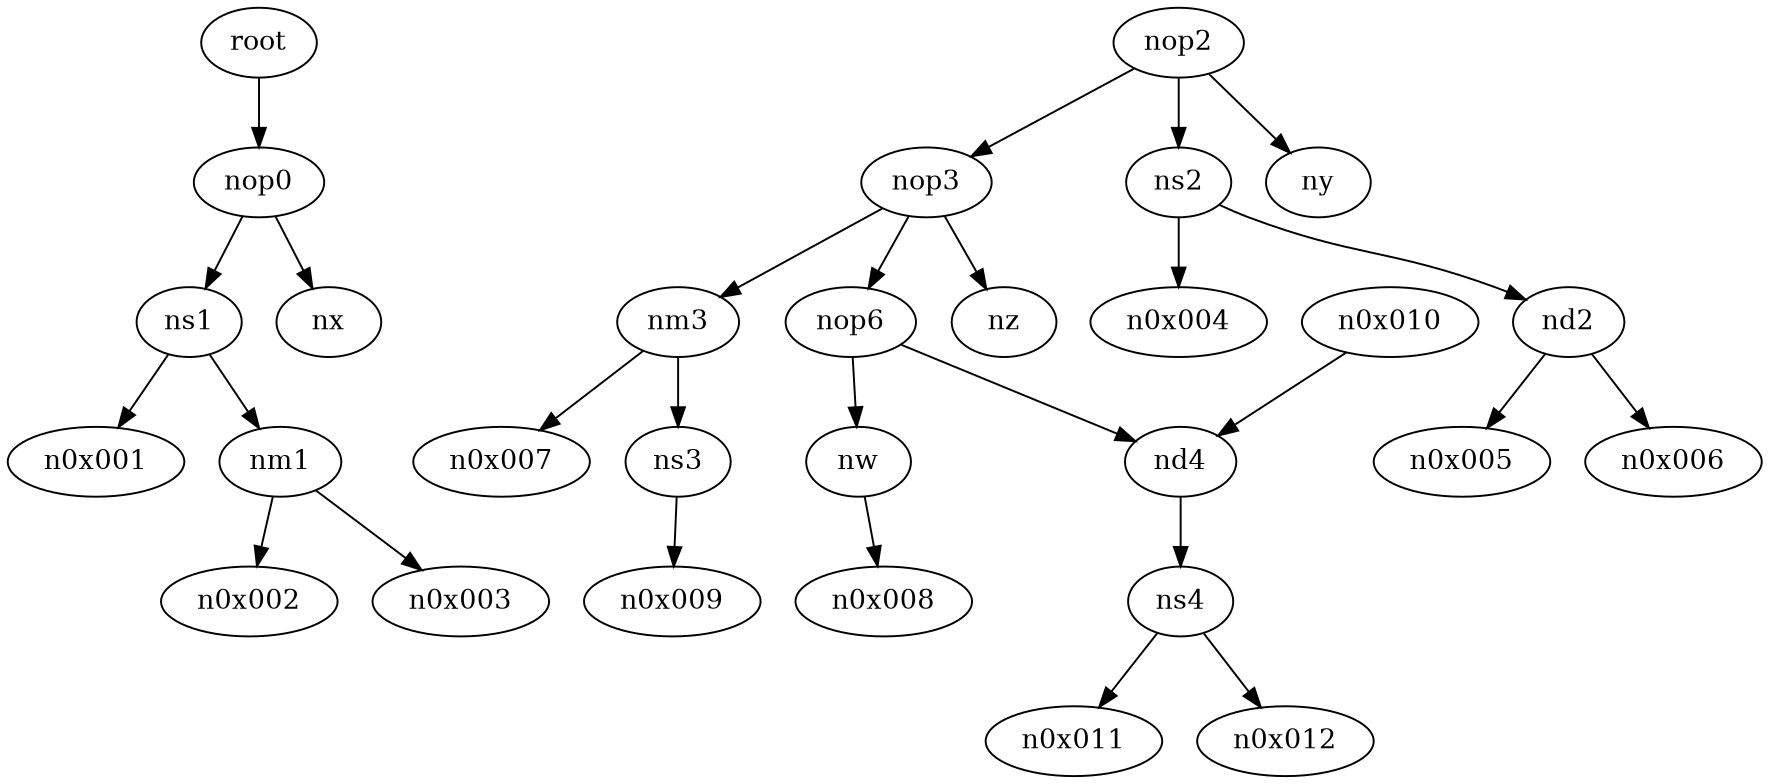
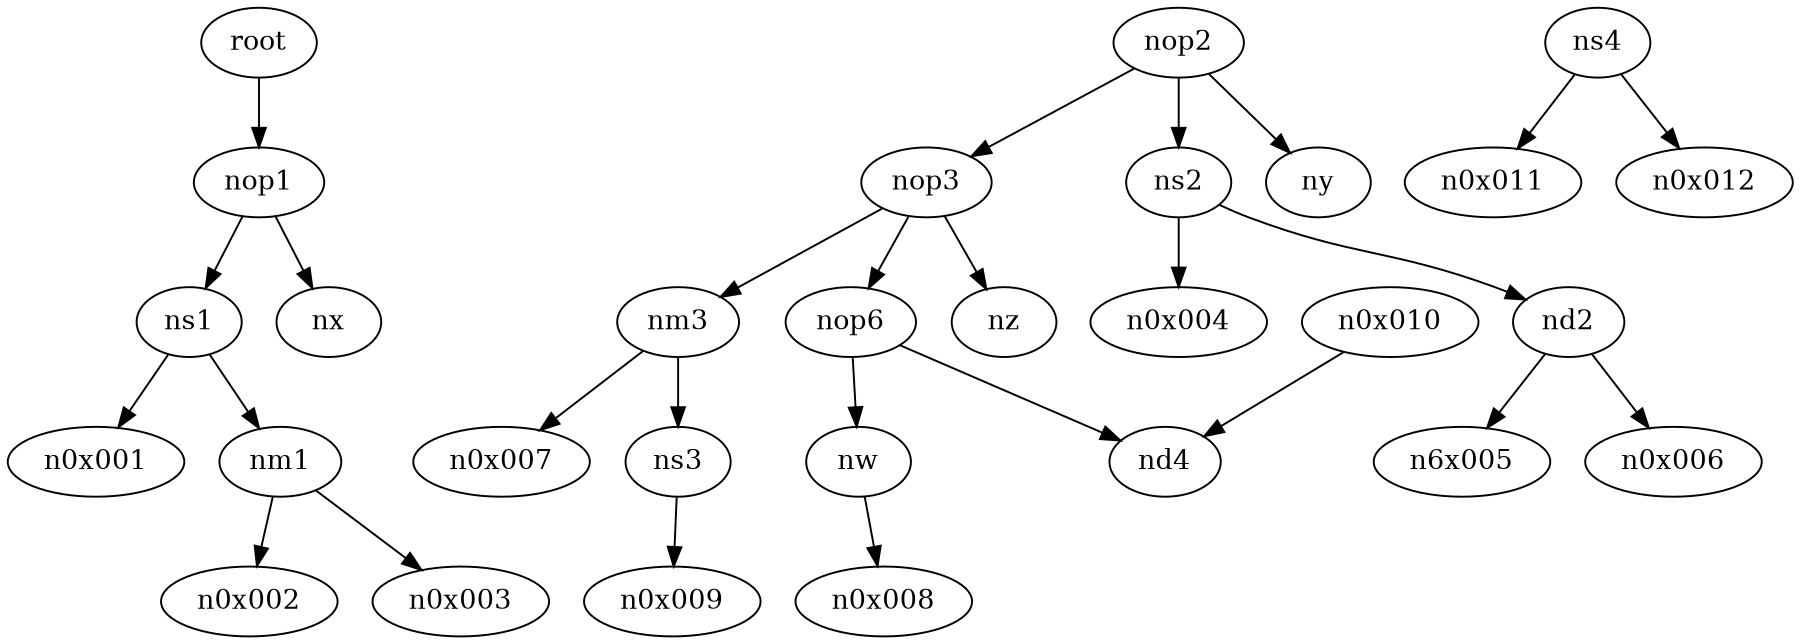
node "nop0": label "nop0" -> "nop1"
node "n0x005": label "n0x005" -> "n6x005"
edge "nd4" -> "ns4": removed
